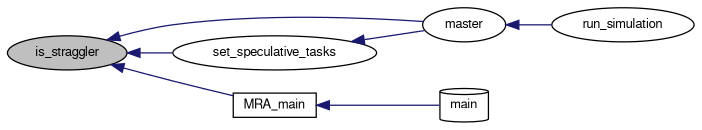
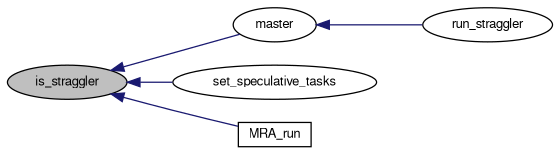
node "run_simulation": label "run_simulation" -> "run_straggler"
edge "master" -> "set_speculative_tasks": removed
node "MRA_main": label "MRA_main" -> "MRA_run"
node "main": removed
